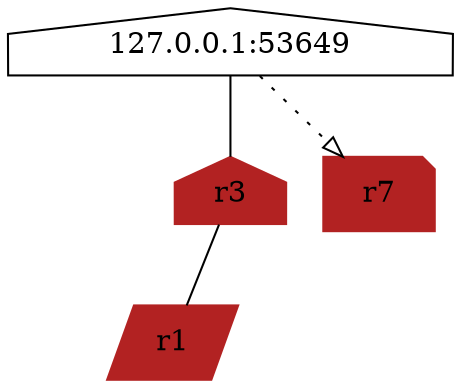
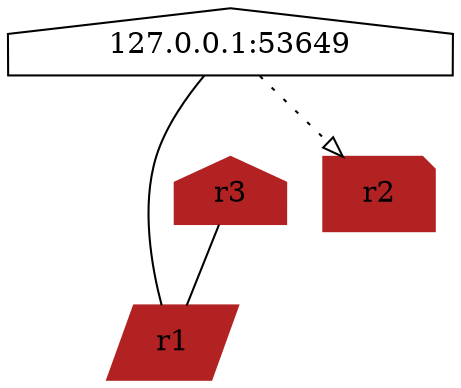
edge "127.0.0.1:53649" -- "r3": now "127.0.0.1:53649" -- "r1"
node "r7": label "r7" -> "r2"
